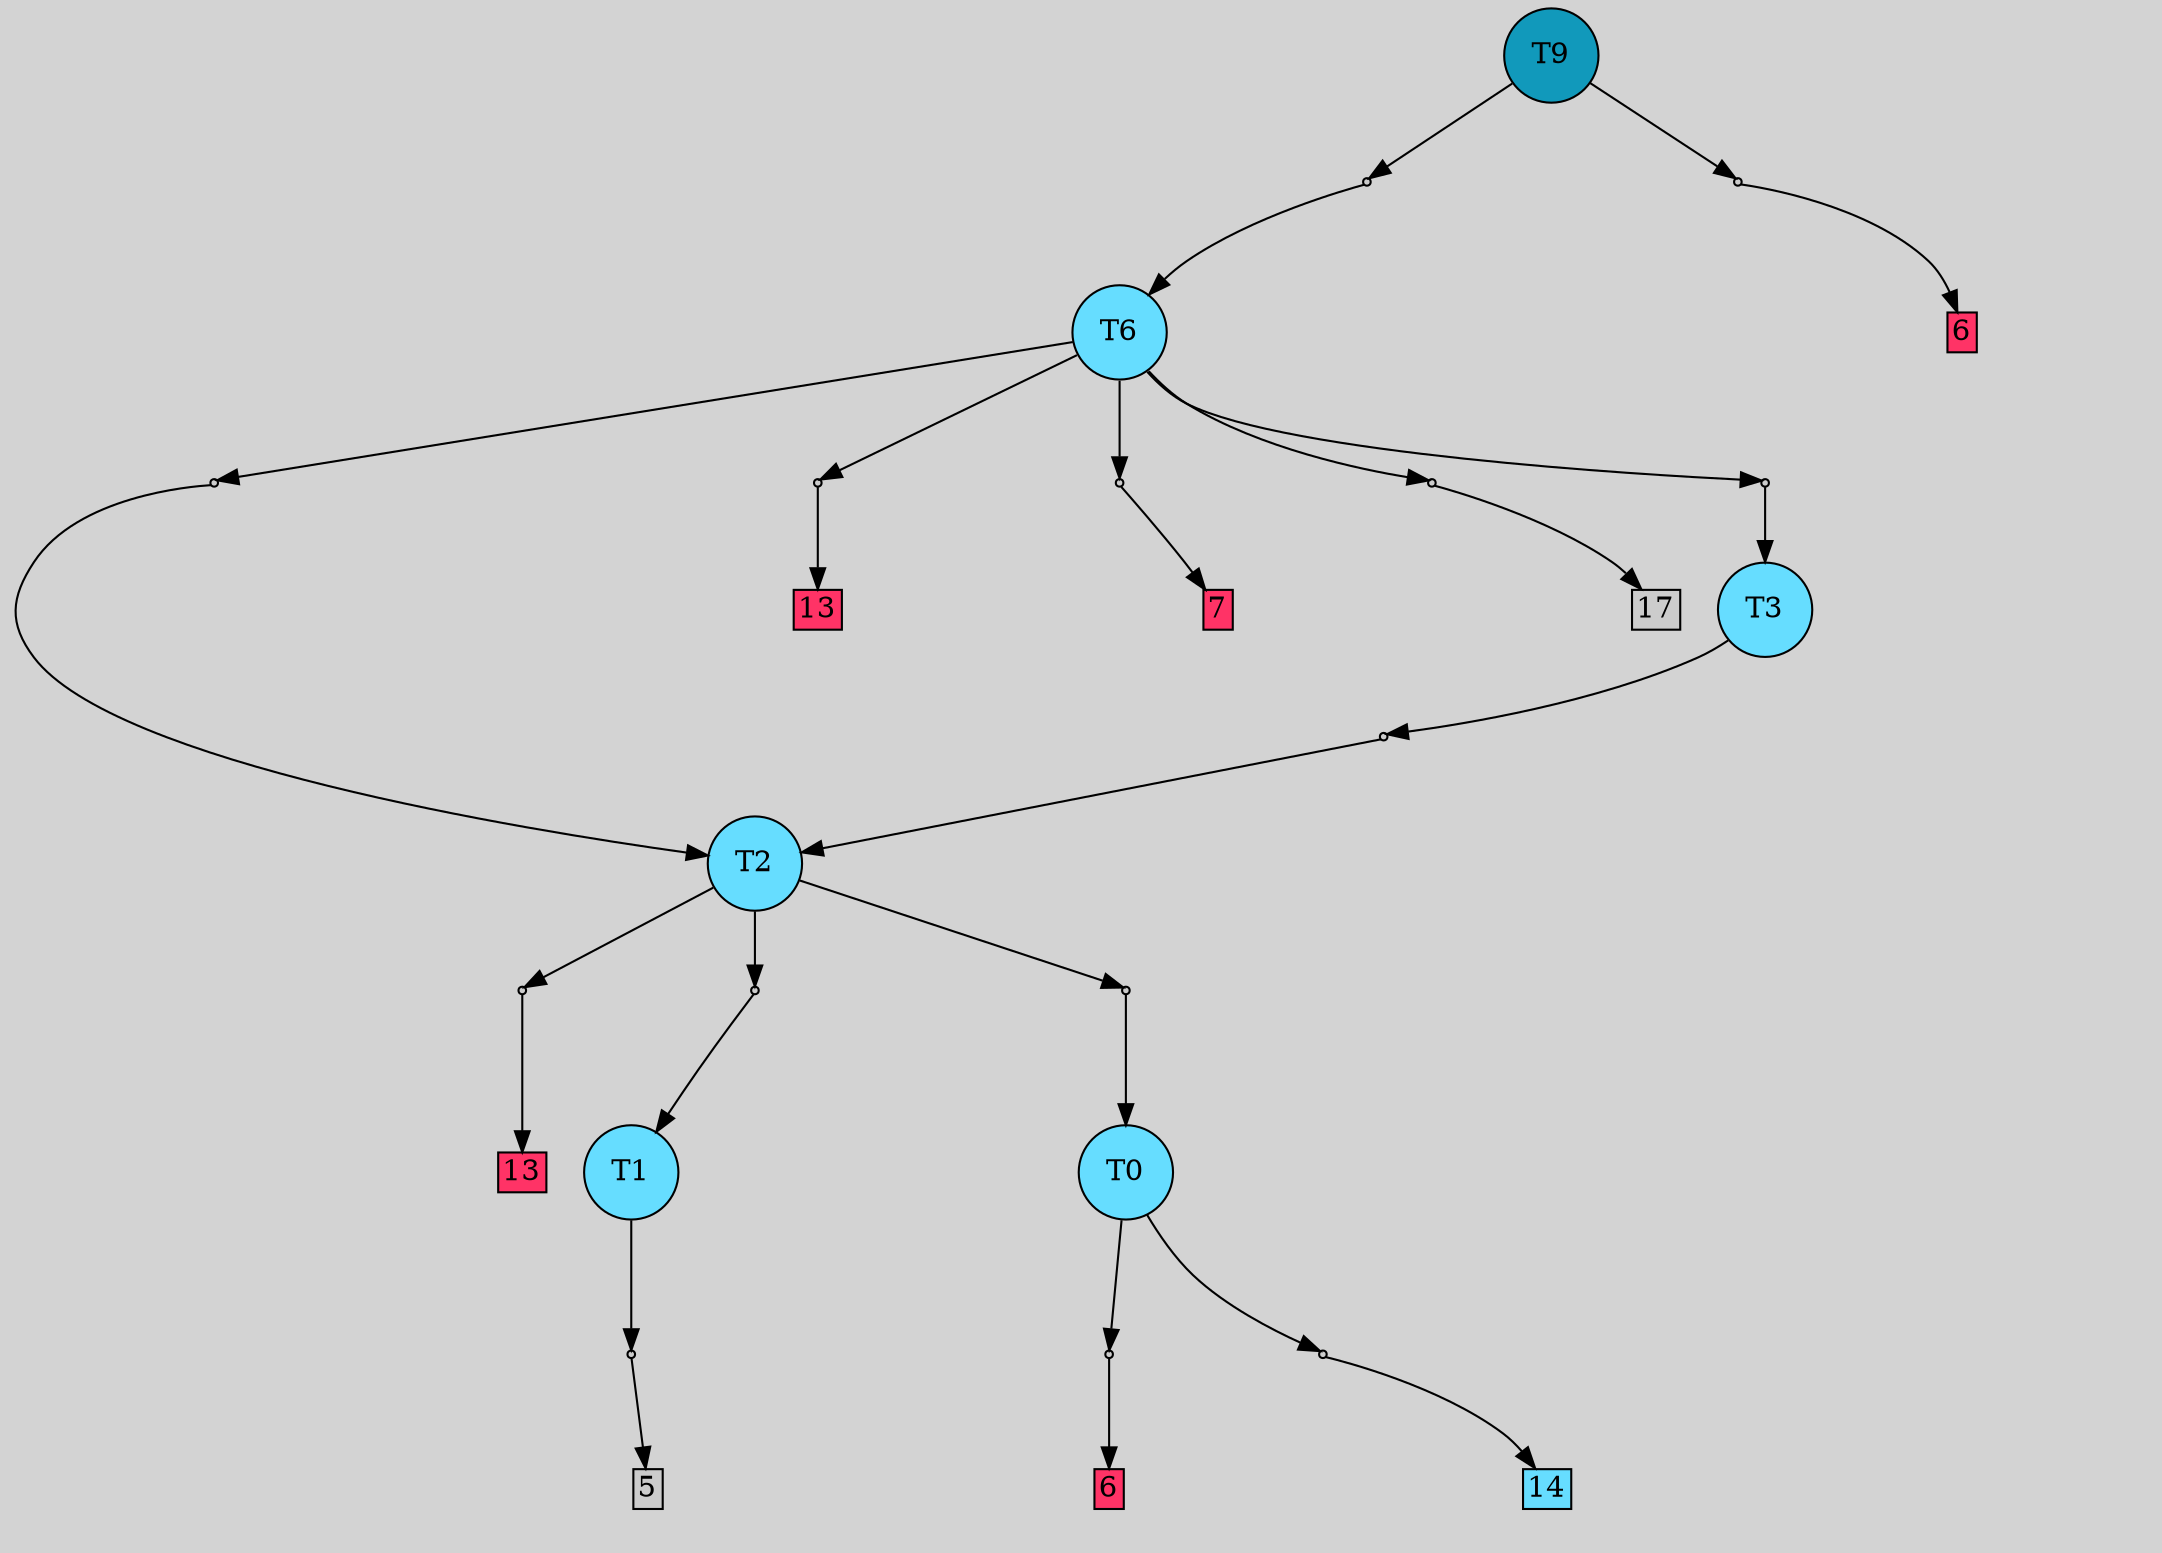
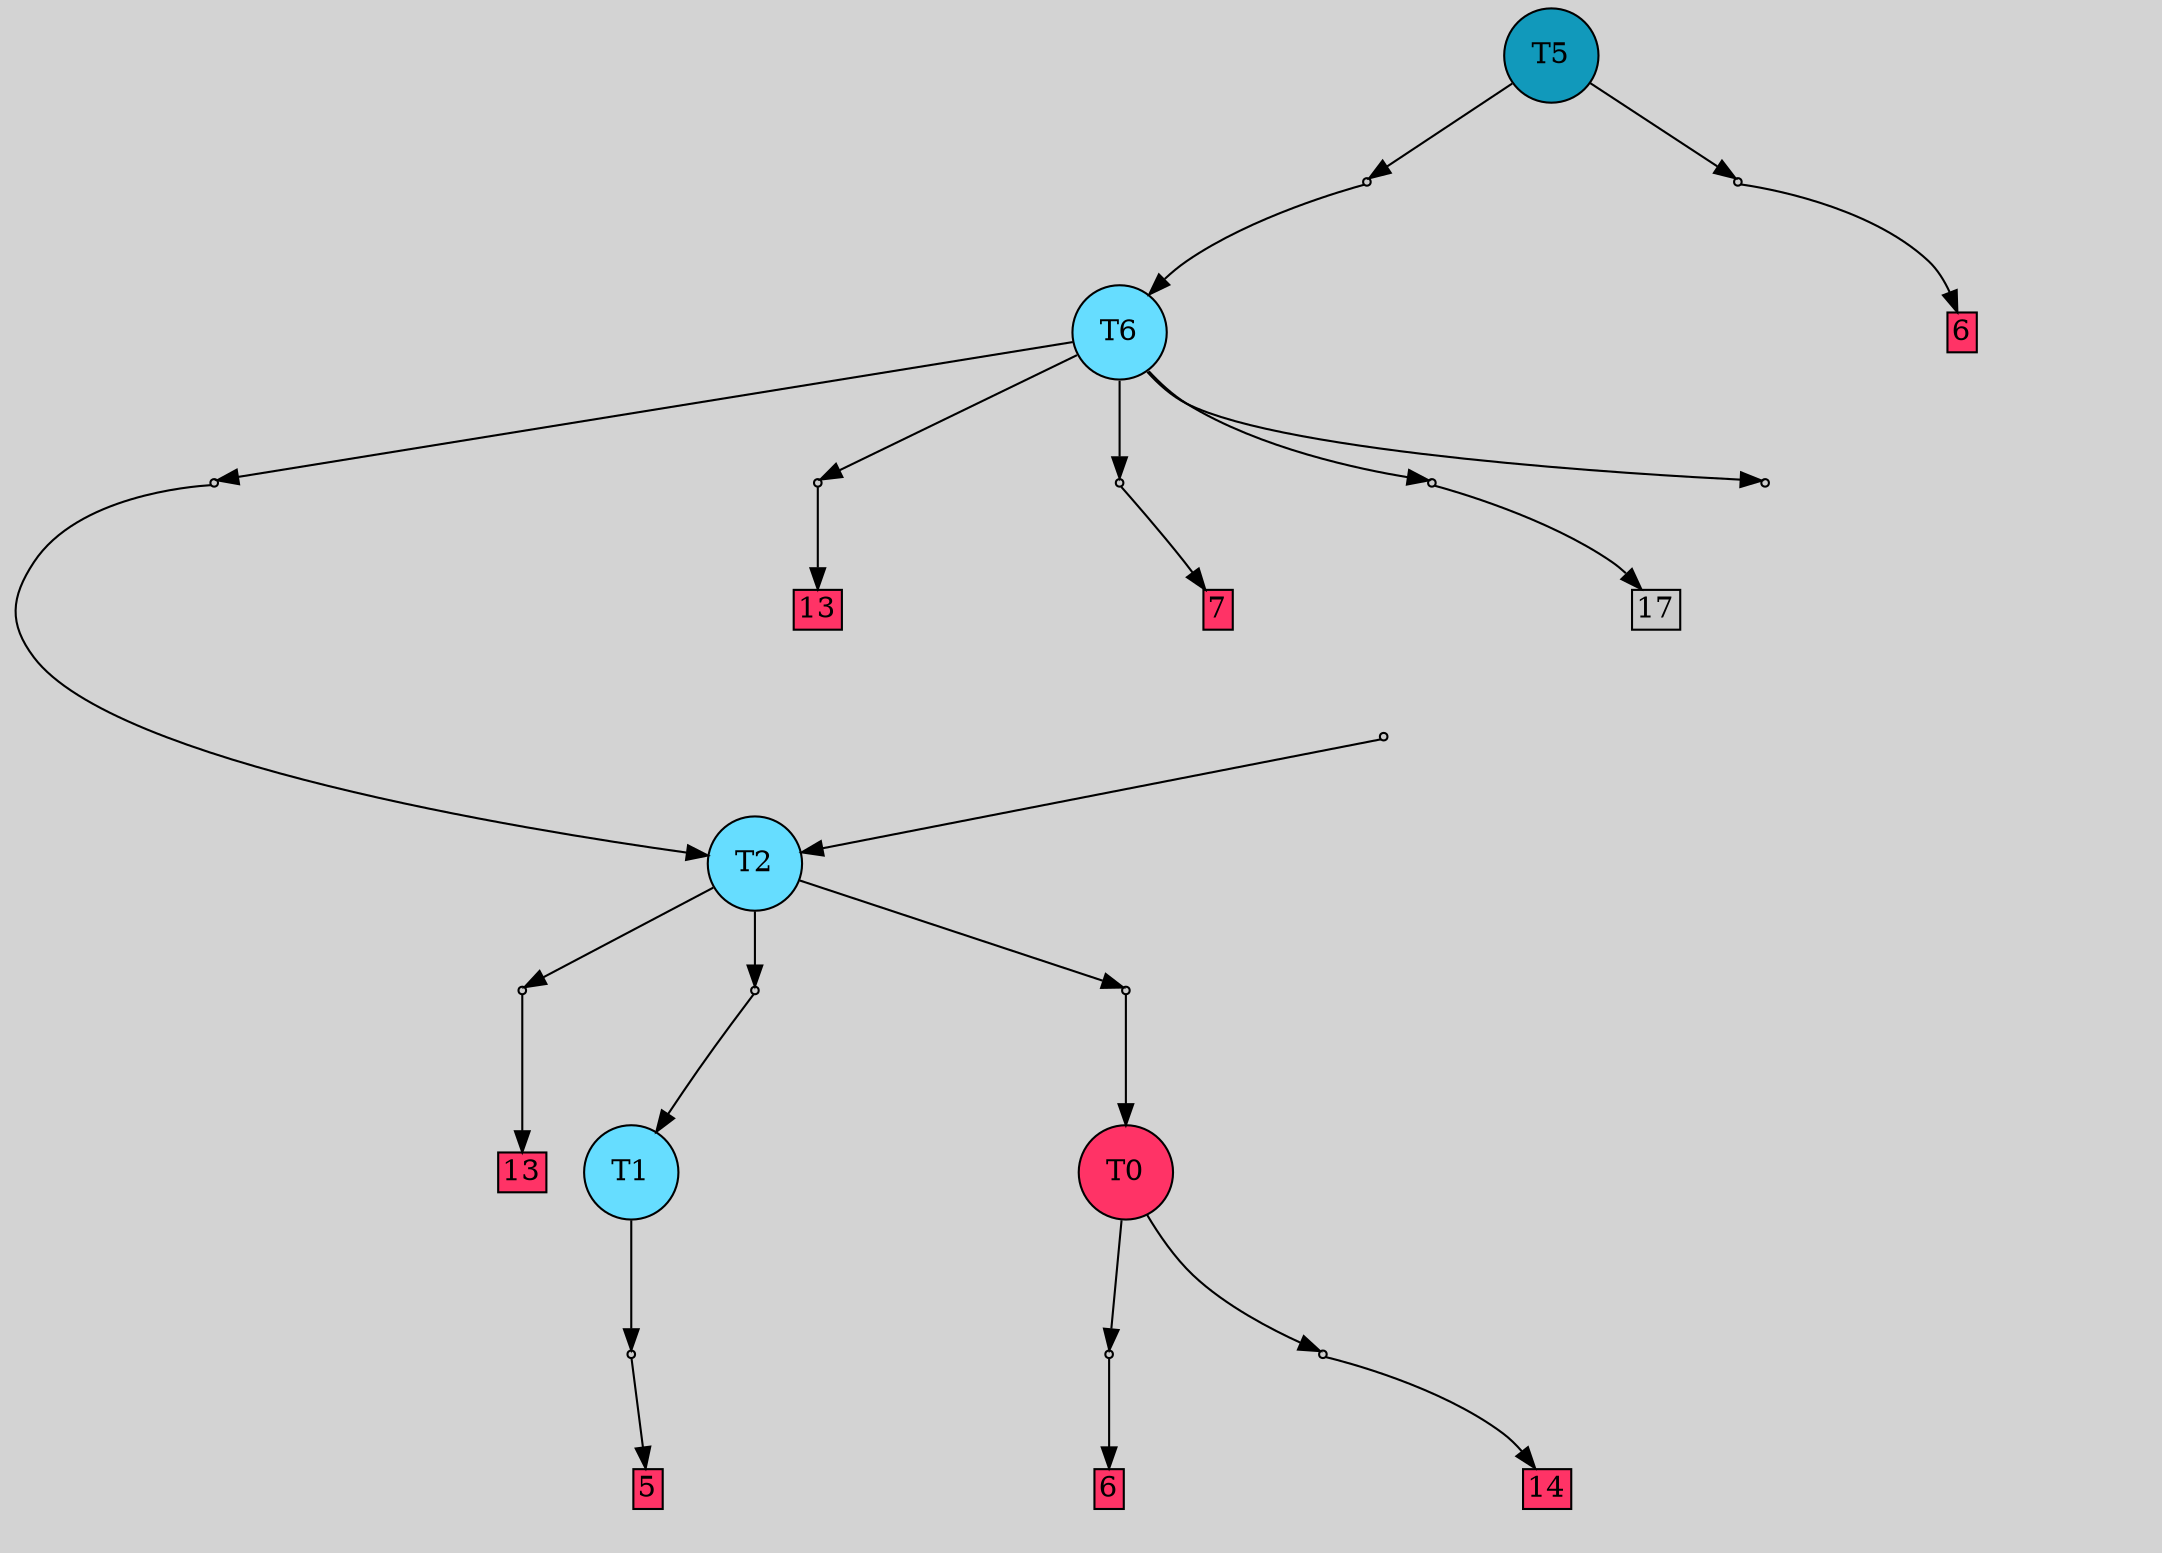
node "T9": label "T9" -> "T5"
node "T3": removed
node "T0": fillcolor #66ddff -> #ff3366
node "5": fillcolor #cccccc -> #ff3366
node "14": fillcolor #66ddff -> #ff3366
